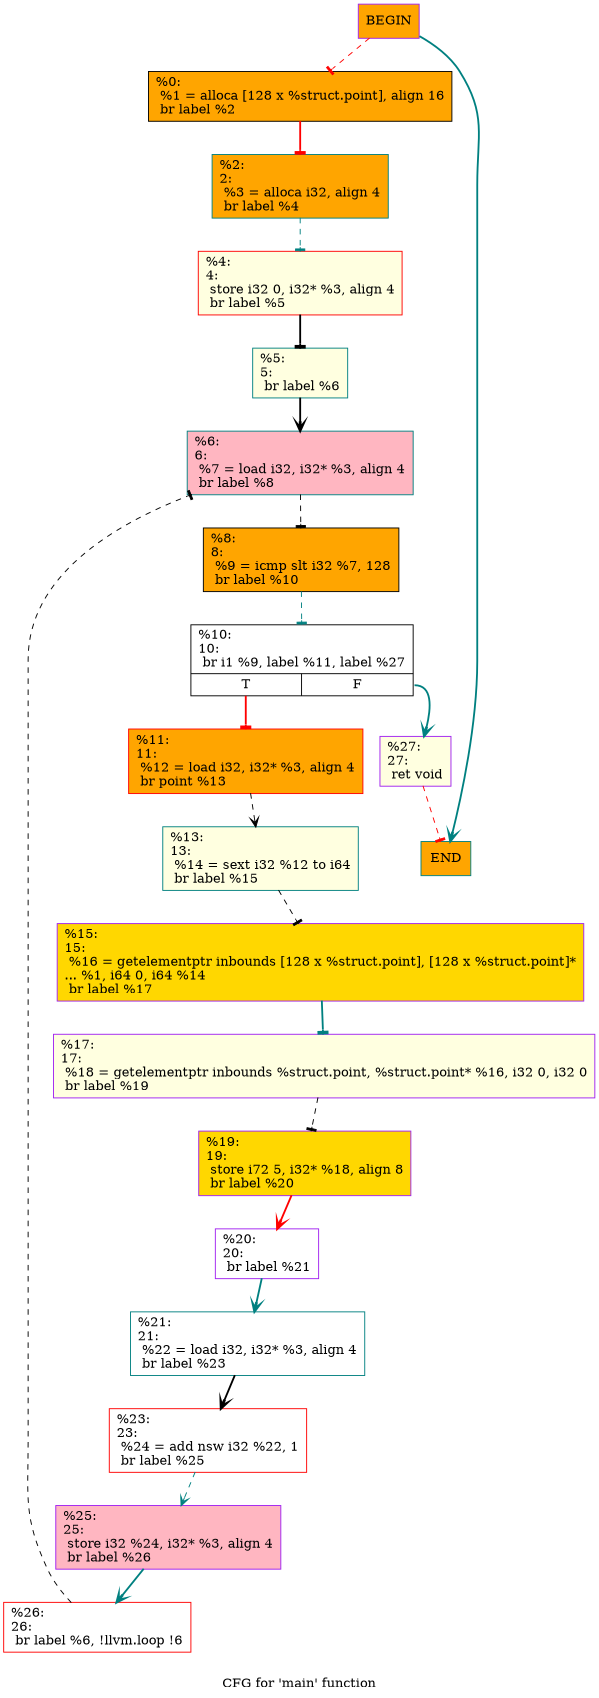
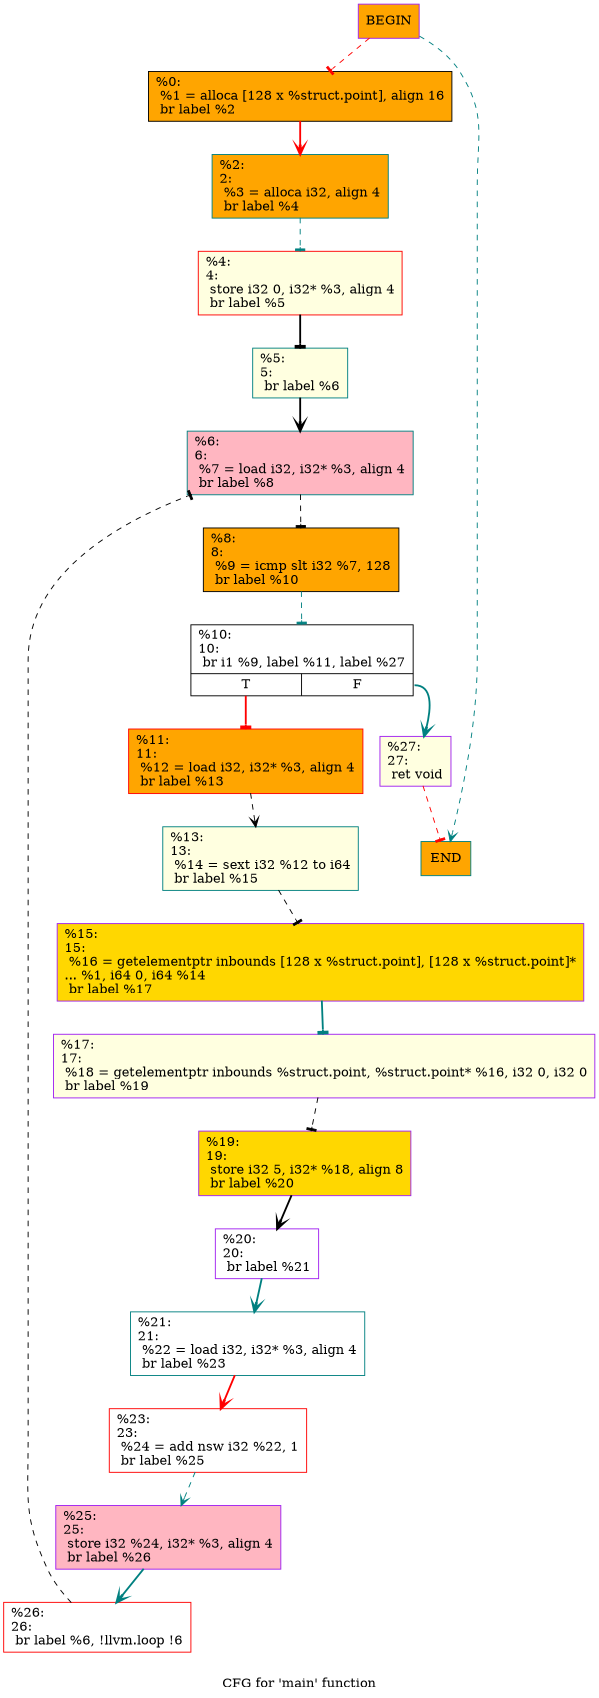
edge "%0:" -> "%2:": arrowhead tee -> vee
edge "BEGIN" -> "END": style bold -> dashed
node "%11:": text "br point %13" -> "br label %13"
node "%19:": text "store i72 5, i32* %18, align 8" -> "store i32 5, i32* %18, align 8"
edge "%19:" -> "%20:": color red -> black
edge "%21:" -> "%23:": color black -> red
